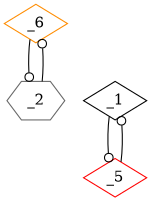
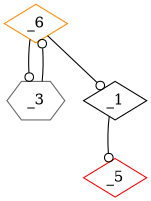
node "_2": label "_2" -> "_3"
edge "_5" -> "_1": now "_6" -> "_1"
